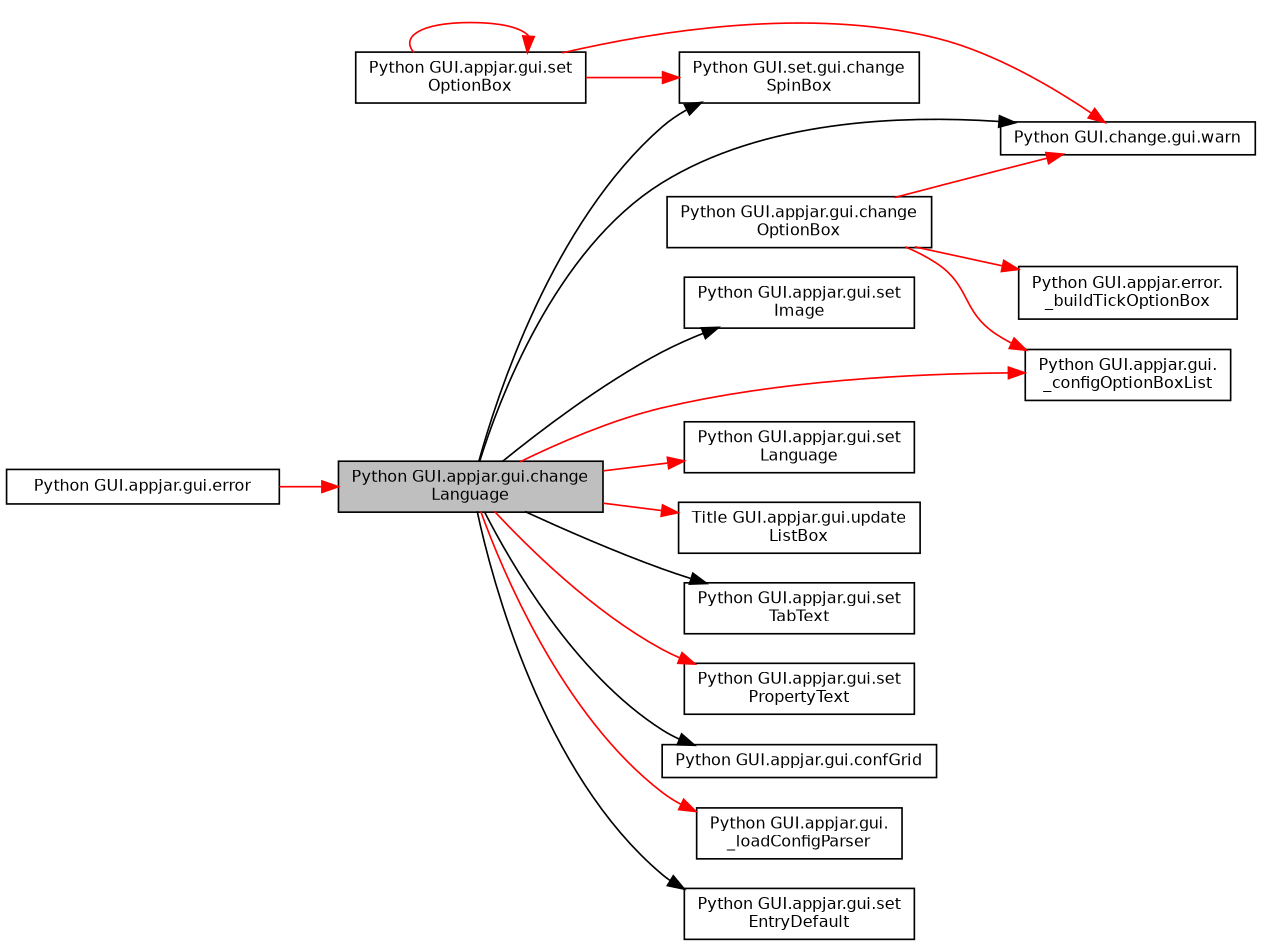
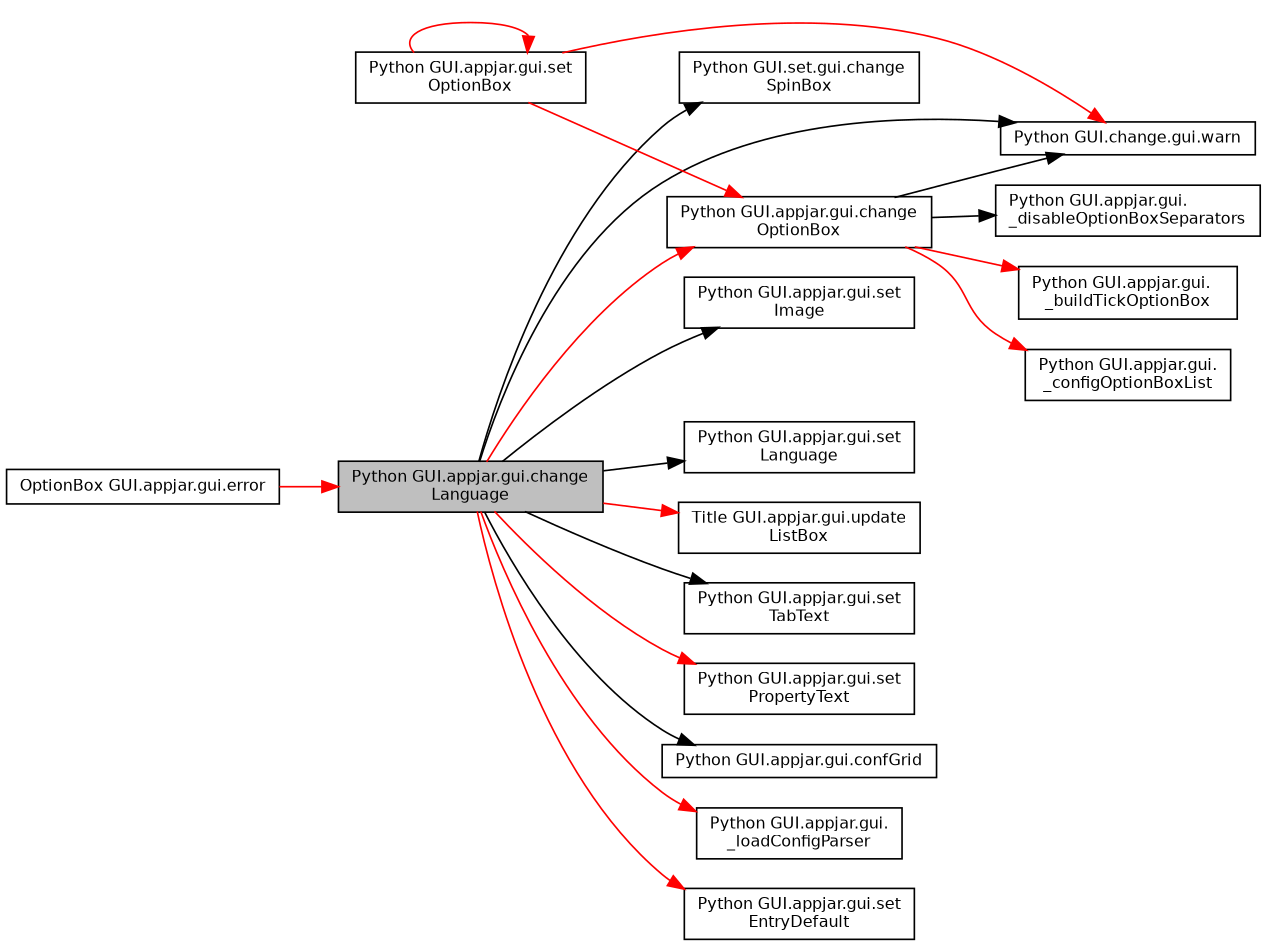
edge "Python GUI.appjar.gui.set OptionBox" -> "Python GUI.set.gui.change SpinBox": now "Python GUI.appjar.gui.set OptionBox" -> "Python GUI.appjar.gui.change OptionBox"
edge "Python GUI.appjar.gui.change OptionBox" -> "Python GUI.change.gui.warn": color red -> black
node "Python GUI.appjar.gui. _disableOptionBoxSeparators": added
node "Python GUI.appjar.error. _buildTickOptionBox": label "Python GUI.appjar.error. _buildTickOptionBox" -> "Python GUI.appjar.gui. _buildTickOptionBox"
edge "Python GUI.appjar.gui.change Language" -> "Python GUI.appjar.gui. _configOptionBoxList": now "Python GUI.appjar.gui.change Language" -> "Python GUI.appjar.gui.change OptionBox"
edge "Python GUI.appjar.gui.change Language" -> "Python GUI.appjar.gui.set Language": color red -> black
node "Python GUI.appjar.gui.error": label "Python GUI.appjar.gui.error" -> "OptionBox GUI.appjar.gui.error"
edge "Python GUI.appjar.gui.change Language" -> "Python GUI.appjar.gui.set EntryDefault": color black -> red
